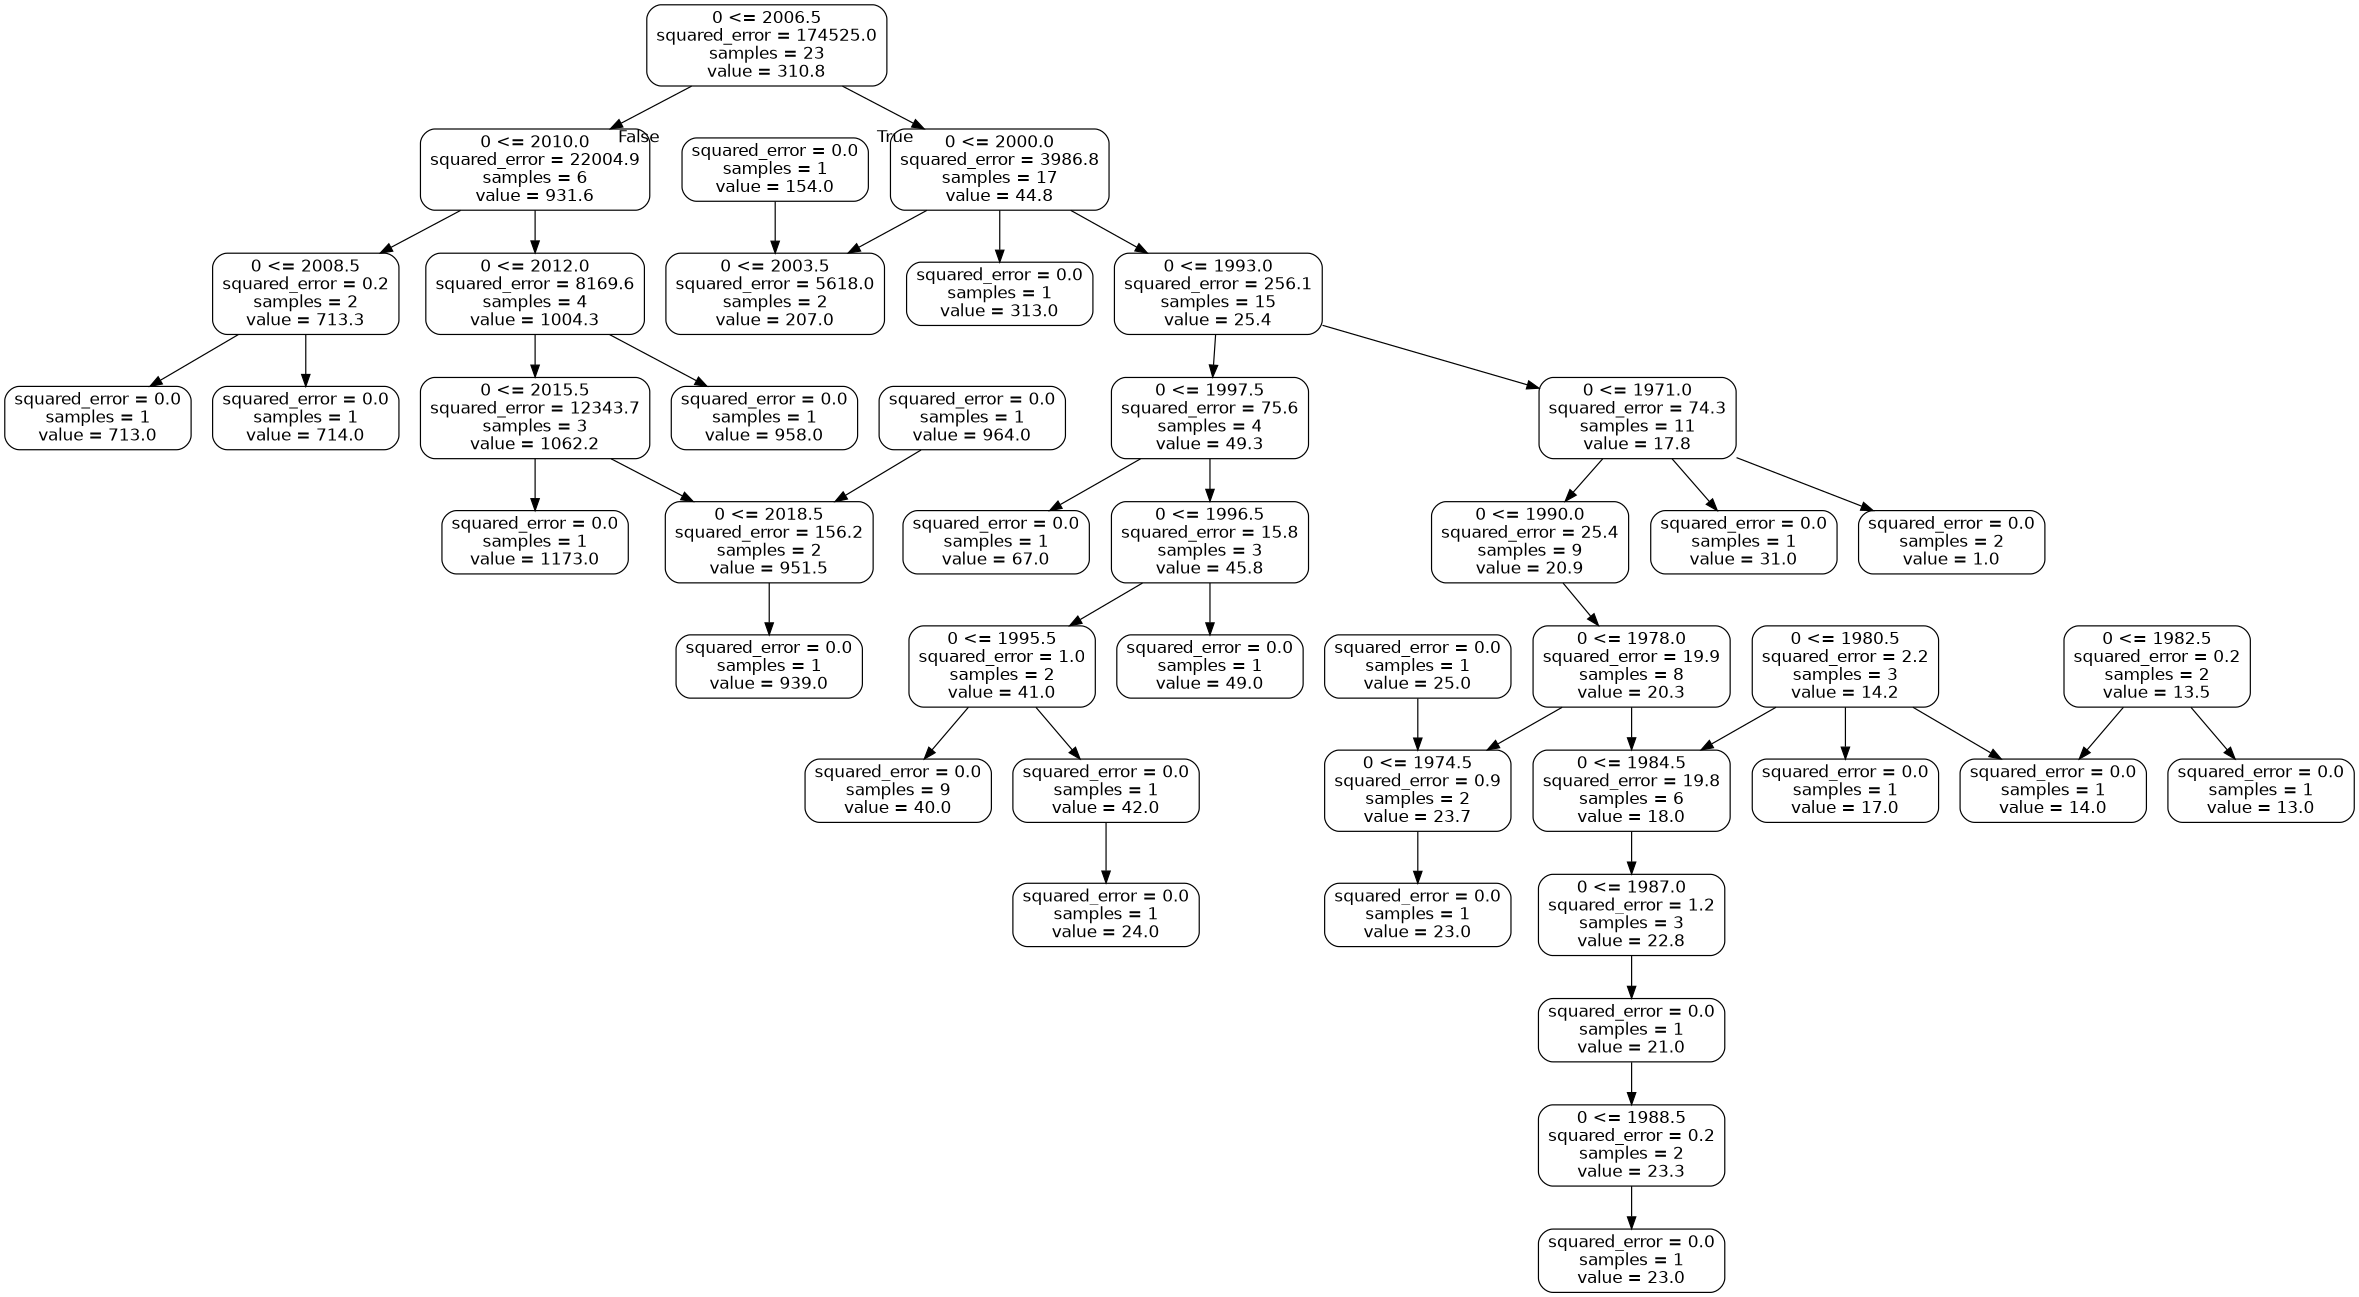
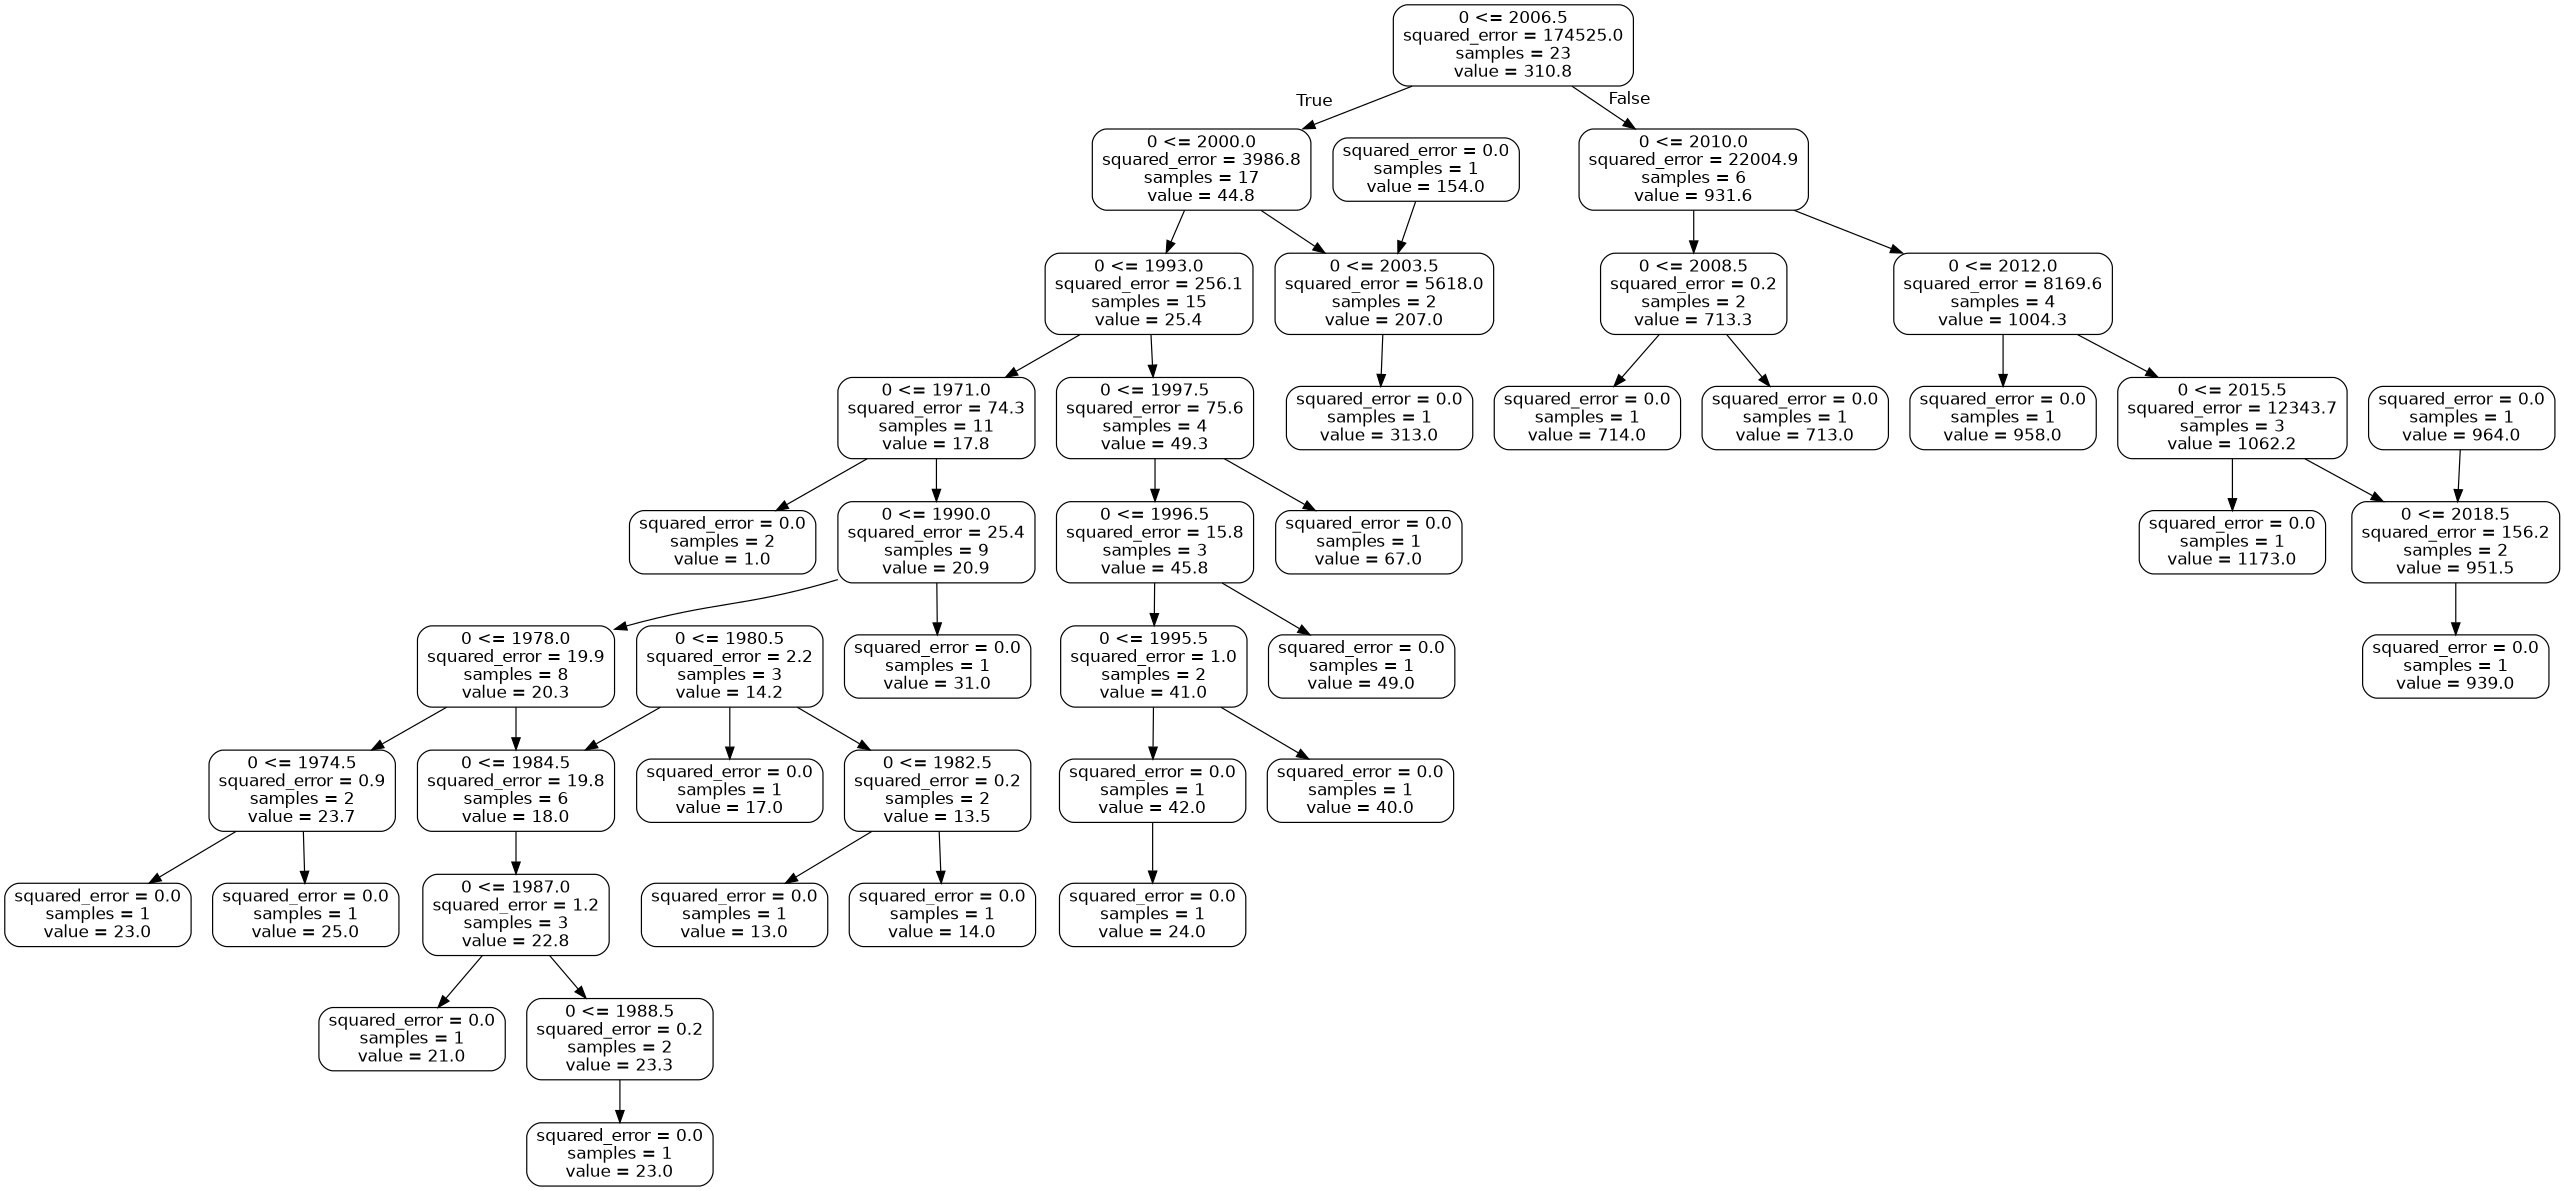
edge "0 <= 2000.0 squared_error = 3986.8 samples = 17 value = 44.8" -> "squared_error = 0.0 samples = 1 value = 313.0": now "0 <= 2003.5 squared_error = 5618.0 samples = 2 value = 207.0" -> "squared_error = 0.0 samples = 1 value = 313.0"
edge "0 <= 1971.0 squared_error = 74.3 samples = 11 value = 17.8" -> "squared_error = 0.0 samples = 1 value = 31.0": now "0 <= 1990.0 squared_error = 25.4 samples = 9 value = 20.9" -> "squared_error = 0.0 samples = 1 value = 31.0"
edge "squared_error = 0.0 samples = 1 value = 25.0" -> "0 <= 1974.5 squared_error = 0.9 samples = 2 value = 23.7": reversed
edge "0 <= 1980.5 squared_error = 2.2 samples = 3 value = 14.2" -> "squared_error = 0.0 samples = 1 value = 14.0": now "0 <= 1980.5 squared_error = 2.2 samples = 3 value = 14.2" -> "0 <= 1982.5 squared_error = 0.2 samples = 2 value = 13.5"
node "squared_error = 0.0 samples = 9 value = 40.0": label "squared_error = 0.0 samples = 9 value = 40.0" -> "squared_error = 0.0 samples = 1 value = 40.0"
edge "squared_error = 0.0 samples = 1 value = 21.0" -> "0 <= 1988.5 squared_error = 0.2 samples = 2 value = 23.3": now "0 <= 1987.0 squared_error = 1.2 samples = 3 value = 22.8" -> "0 <= 1988.5 squared_error = 0.2 samples = 2 value = 23.3"
